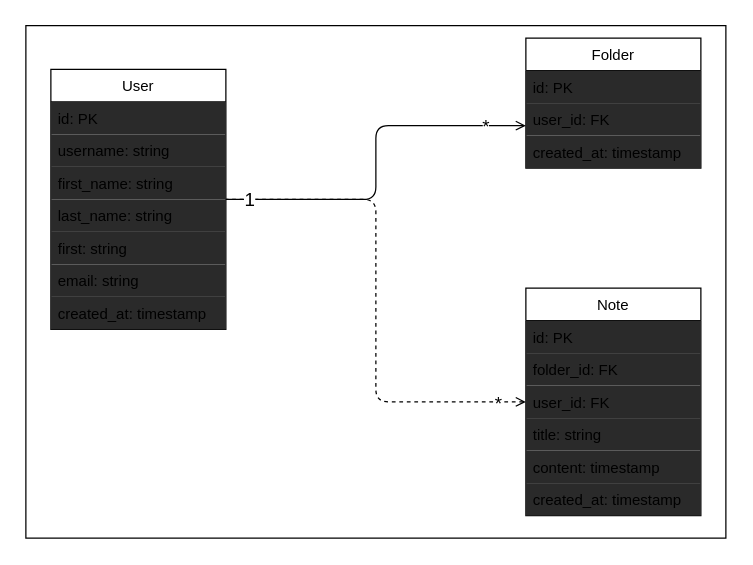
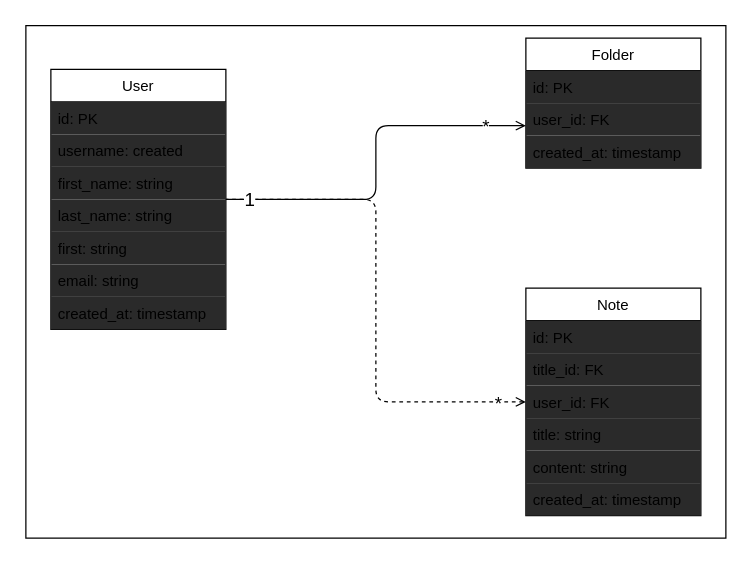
node "username: string": label "username: string" -> "username: created"
node "folder_id: FK": label "folder_id: FK" -> "title_id: FK"
node "content: timestamp": label "content: timestamp" -> "content: string"
